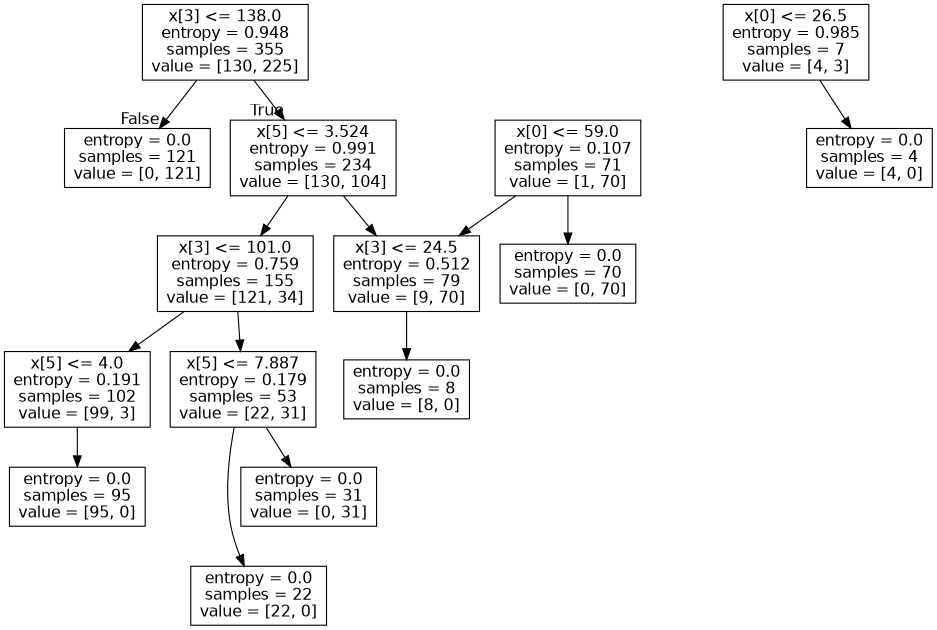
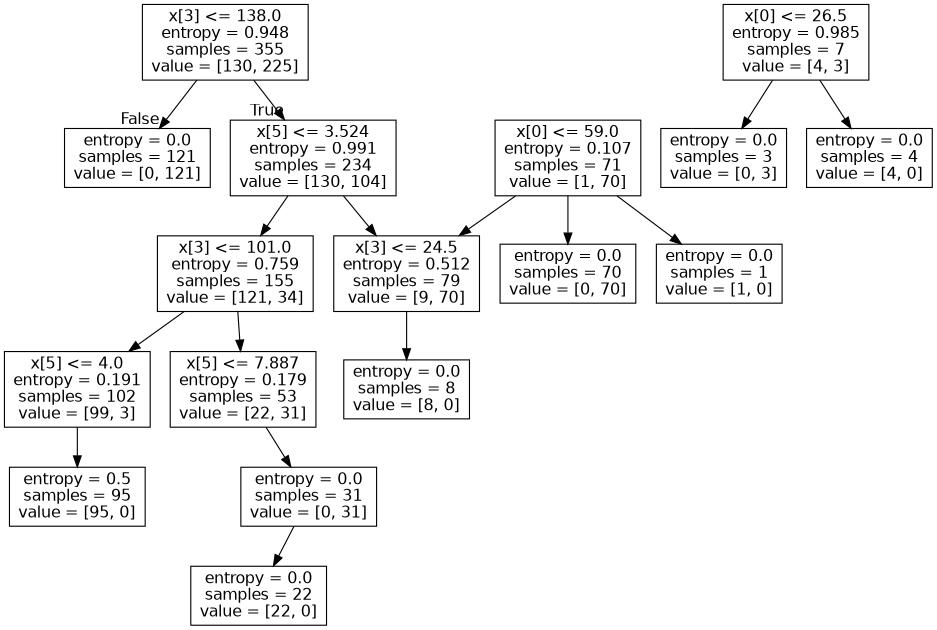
node "entropy = 0.0 samples = 3 value = [0, 3]": added
node "entropy = 0.0 samples = 1 value = [1, 0]": added
edge "x[5] <= 7.887 entropy = 0.179 samples = 53 value = [22, 31]" -> "entropy = 0.0 samples = 22 value = [22, 0]": now "entropy = 0.0 samples = 31 value = [0, 31]" -> "entropy = 0.0 samples = 22 value = [22, 0]"
node "entropy = 0.0 samples = 95 value = [95, 0]": label "entropy = 0.0 samples = 95 value = [95, 0]" -> "entropy = 0.5 samples = 95 value = [95, 0]"
